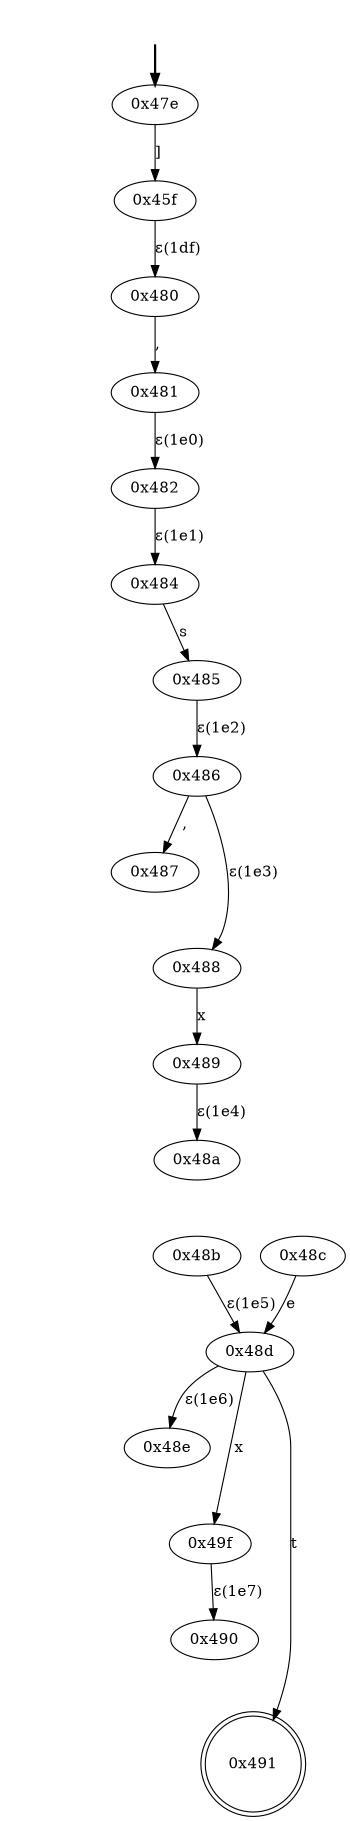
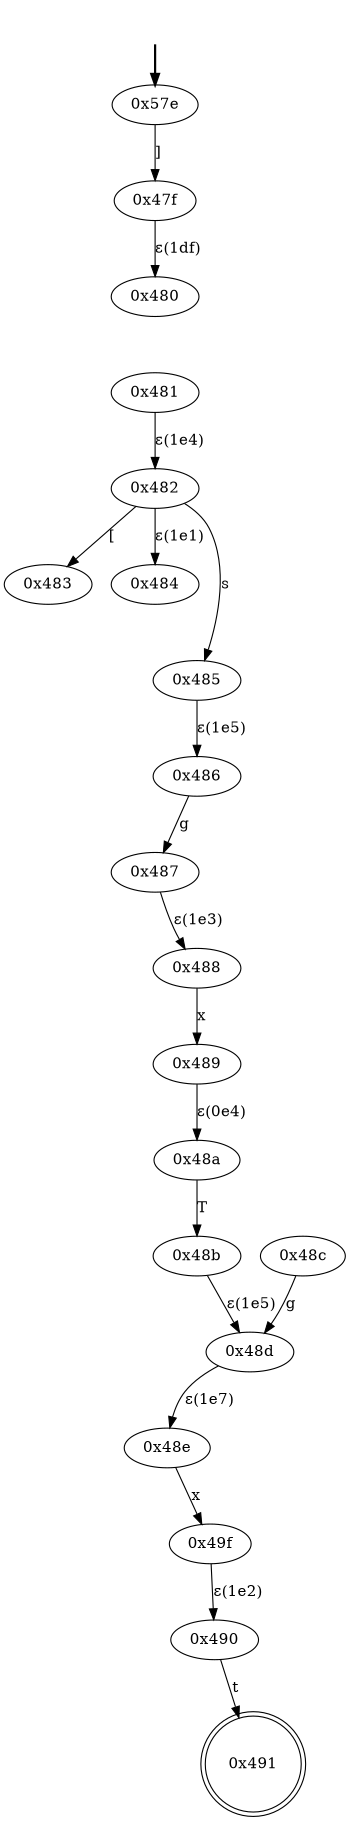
node "0x47e": label "0x47e" -> "0x57e"
node "0x45f": label "0x45f" -> "0x47f"
edge "0x480" -> "0x481": removed, label ","
edge "0x481" -> "0x482": label "ε(1e0)" -> "ε(1e4)"
node "0x483": added
edge "0x484" -> "0x485": now "0x482" -> "0x485"
edge "0x485" -> "0x486": label "ε(1e2)" -> "ε(1e5)"
edge "0x486" -> "0x487": label "," -> "g"
edge "0x486" -> "0x488": now "0x487" -> "0x488"
edge "0x489" -> "0x48a": label "ε(1e4)" -> "ε(0e4)"
edge "0x48a" -> "0x48b": added, label "T"
edge "0x48c" -> "0x48d": label "e" -> "g"
edge "0x48d" -> "0x48e": label "ε(1e6)" -> "ε(1e7)"
edge "0x48d" -> "0x49f": now "0x48e" -> "0x49f"
edge "0x48d" -> "0x491": now "0x490" -> "0x491"
edge "0x49f" -> "0x490": label "ε(1e7)" -> "ε(1e2)"
